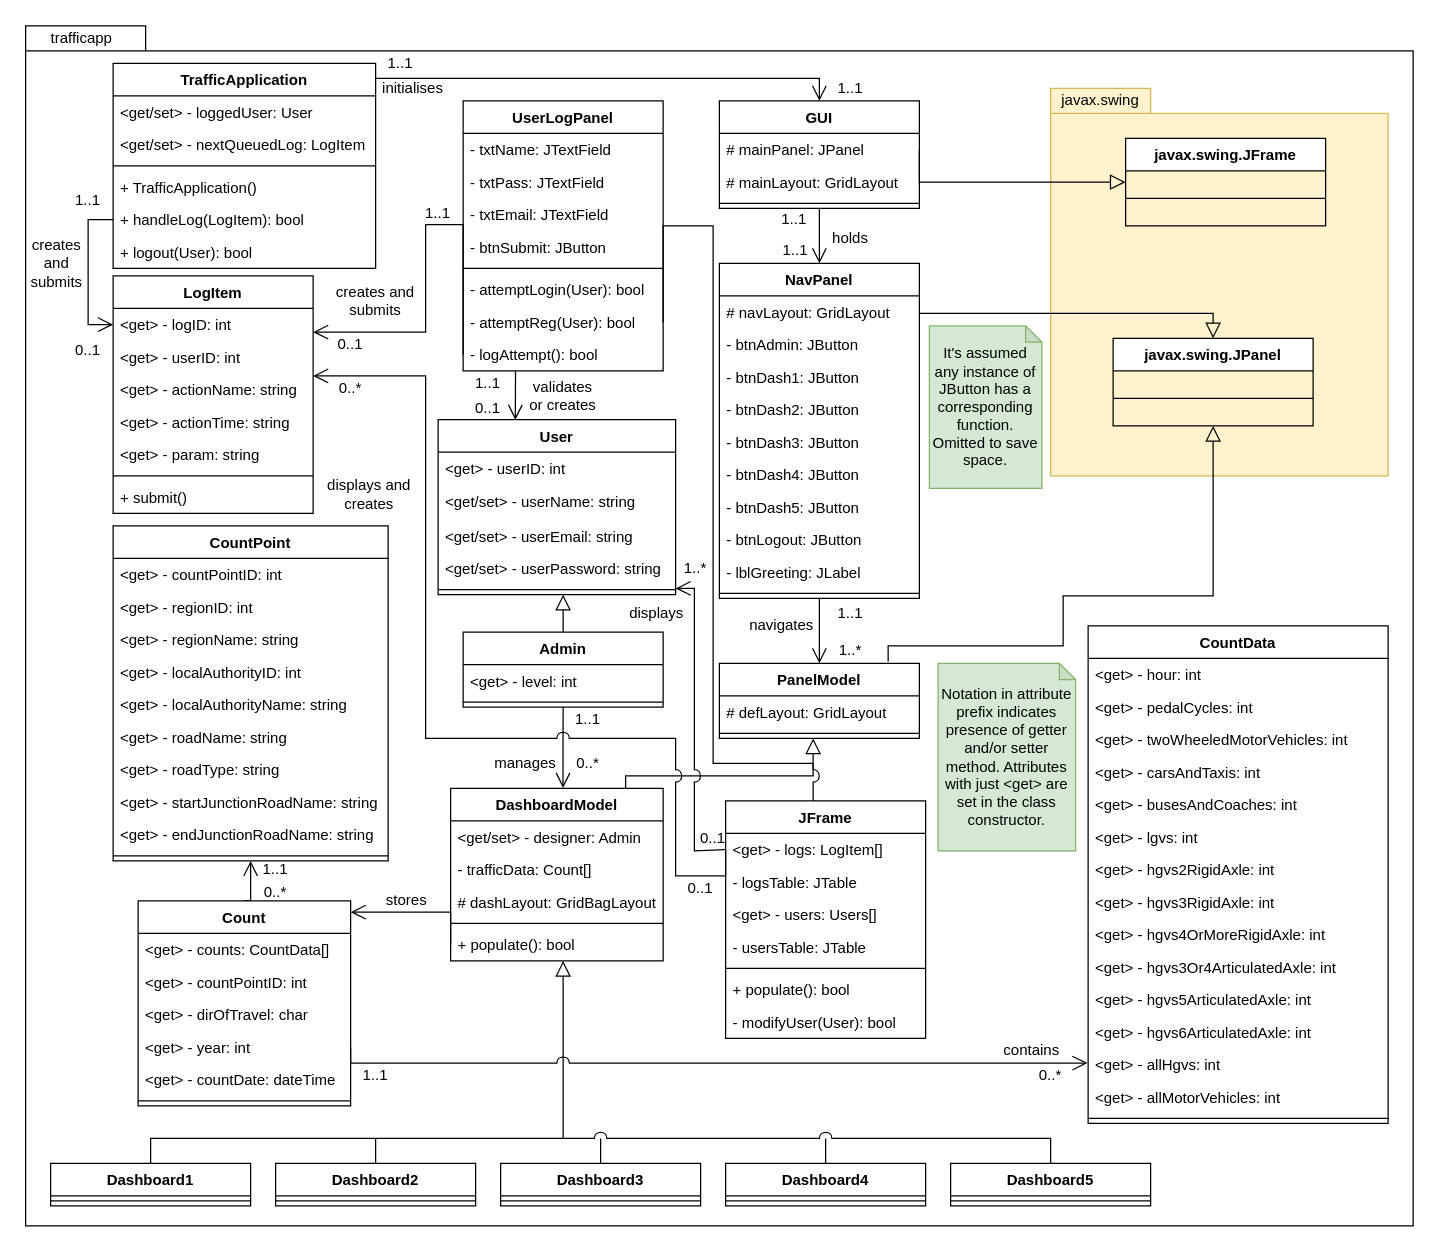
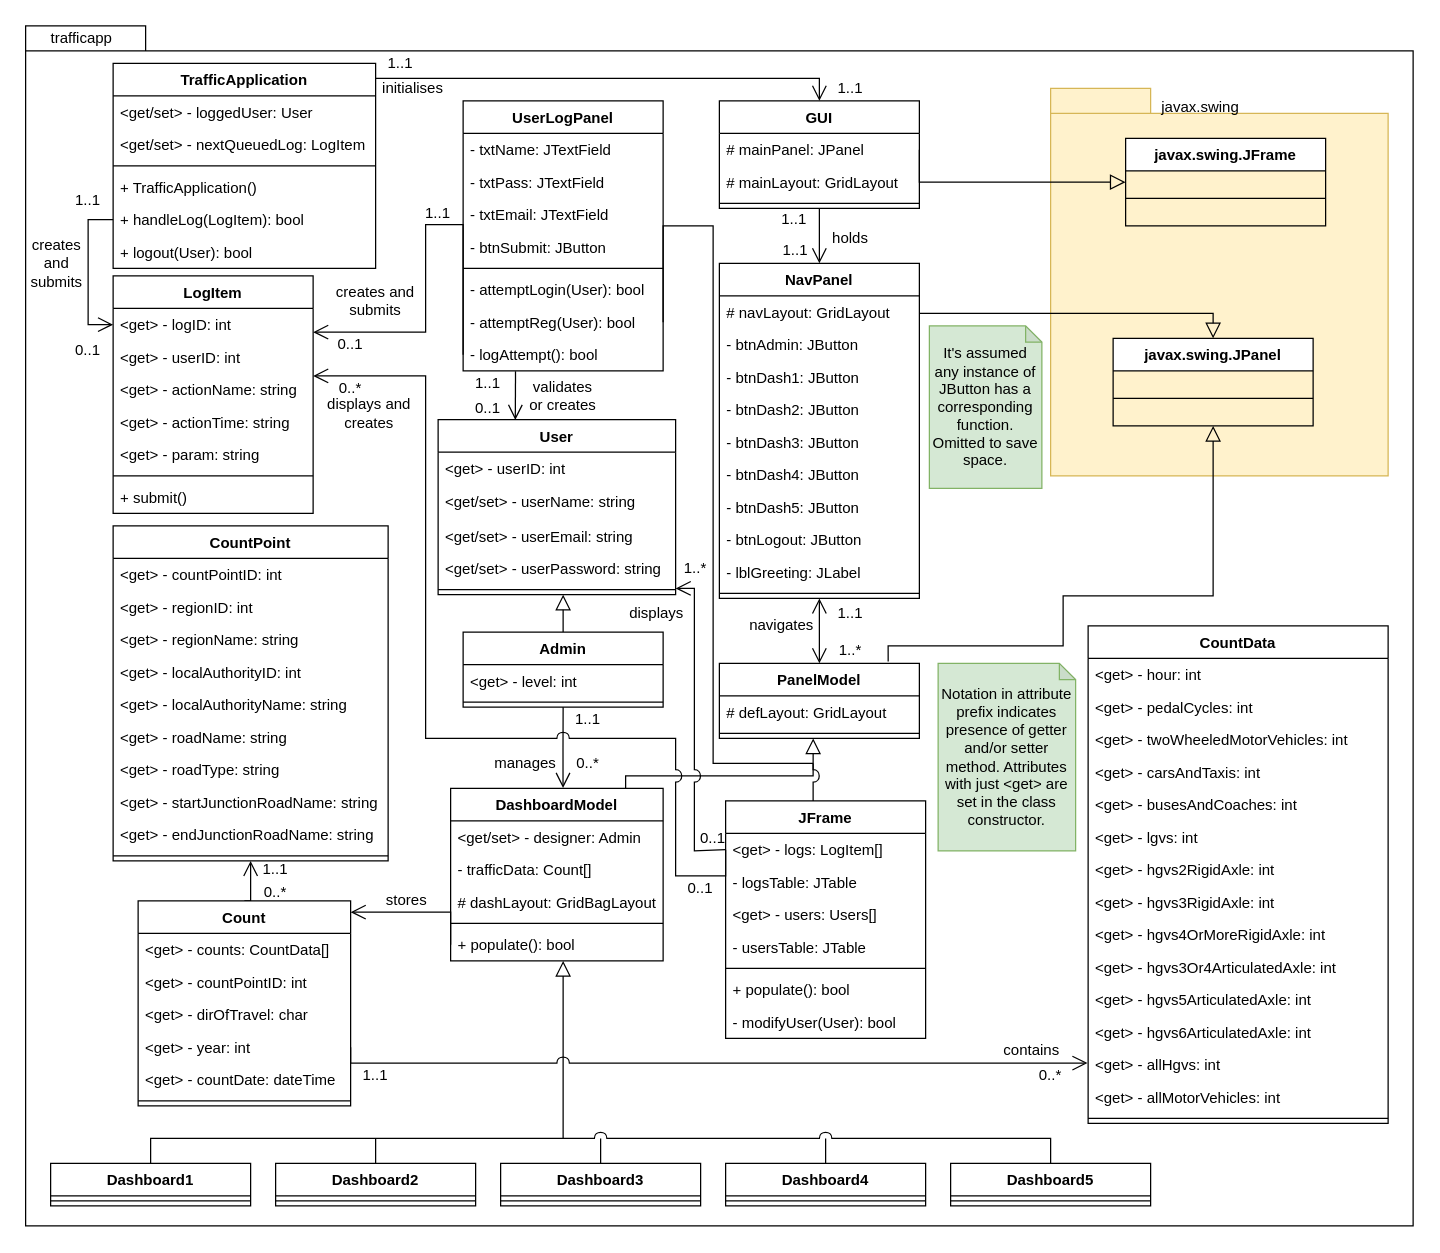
node "javax.swing": moved (1101, 101) -> (1201, 107)
node "displays and creates": moved (369, 494) -> (369, 413)
edge "NavPanel" -> "PanelModel": arrowhead none -> open
